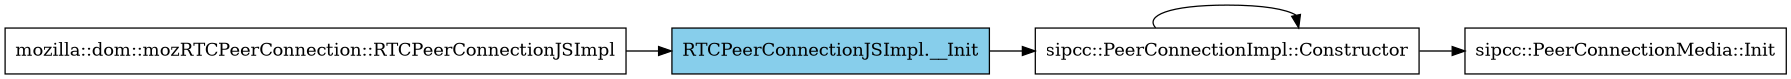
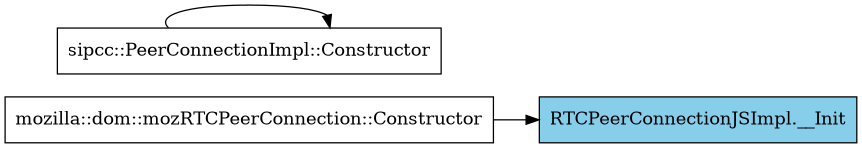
node "mozilla::dom::mozRTCPeerConnection::RTCPeerConnectionJSImpl": label "mozilla::dom::mozRTCPeerConnection::RTCPeerConnectionJSImpl" -> "mozilla::dom::mozRTCPeerConnection::Constructor"
edge "RTCPeerConnectionJSImpl.__Init" -> "sipcc::PeerConnectionImpl::Constructor": removed
node "sipcc::PeerConnectionMedia::Init": removed
